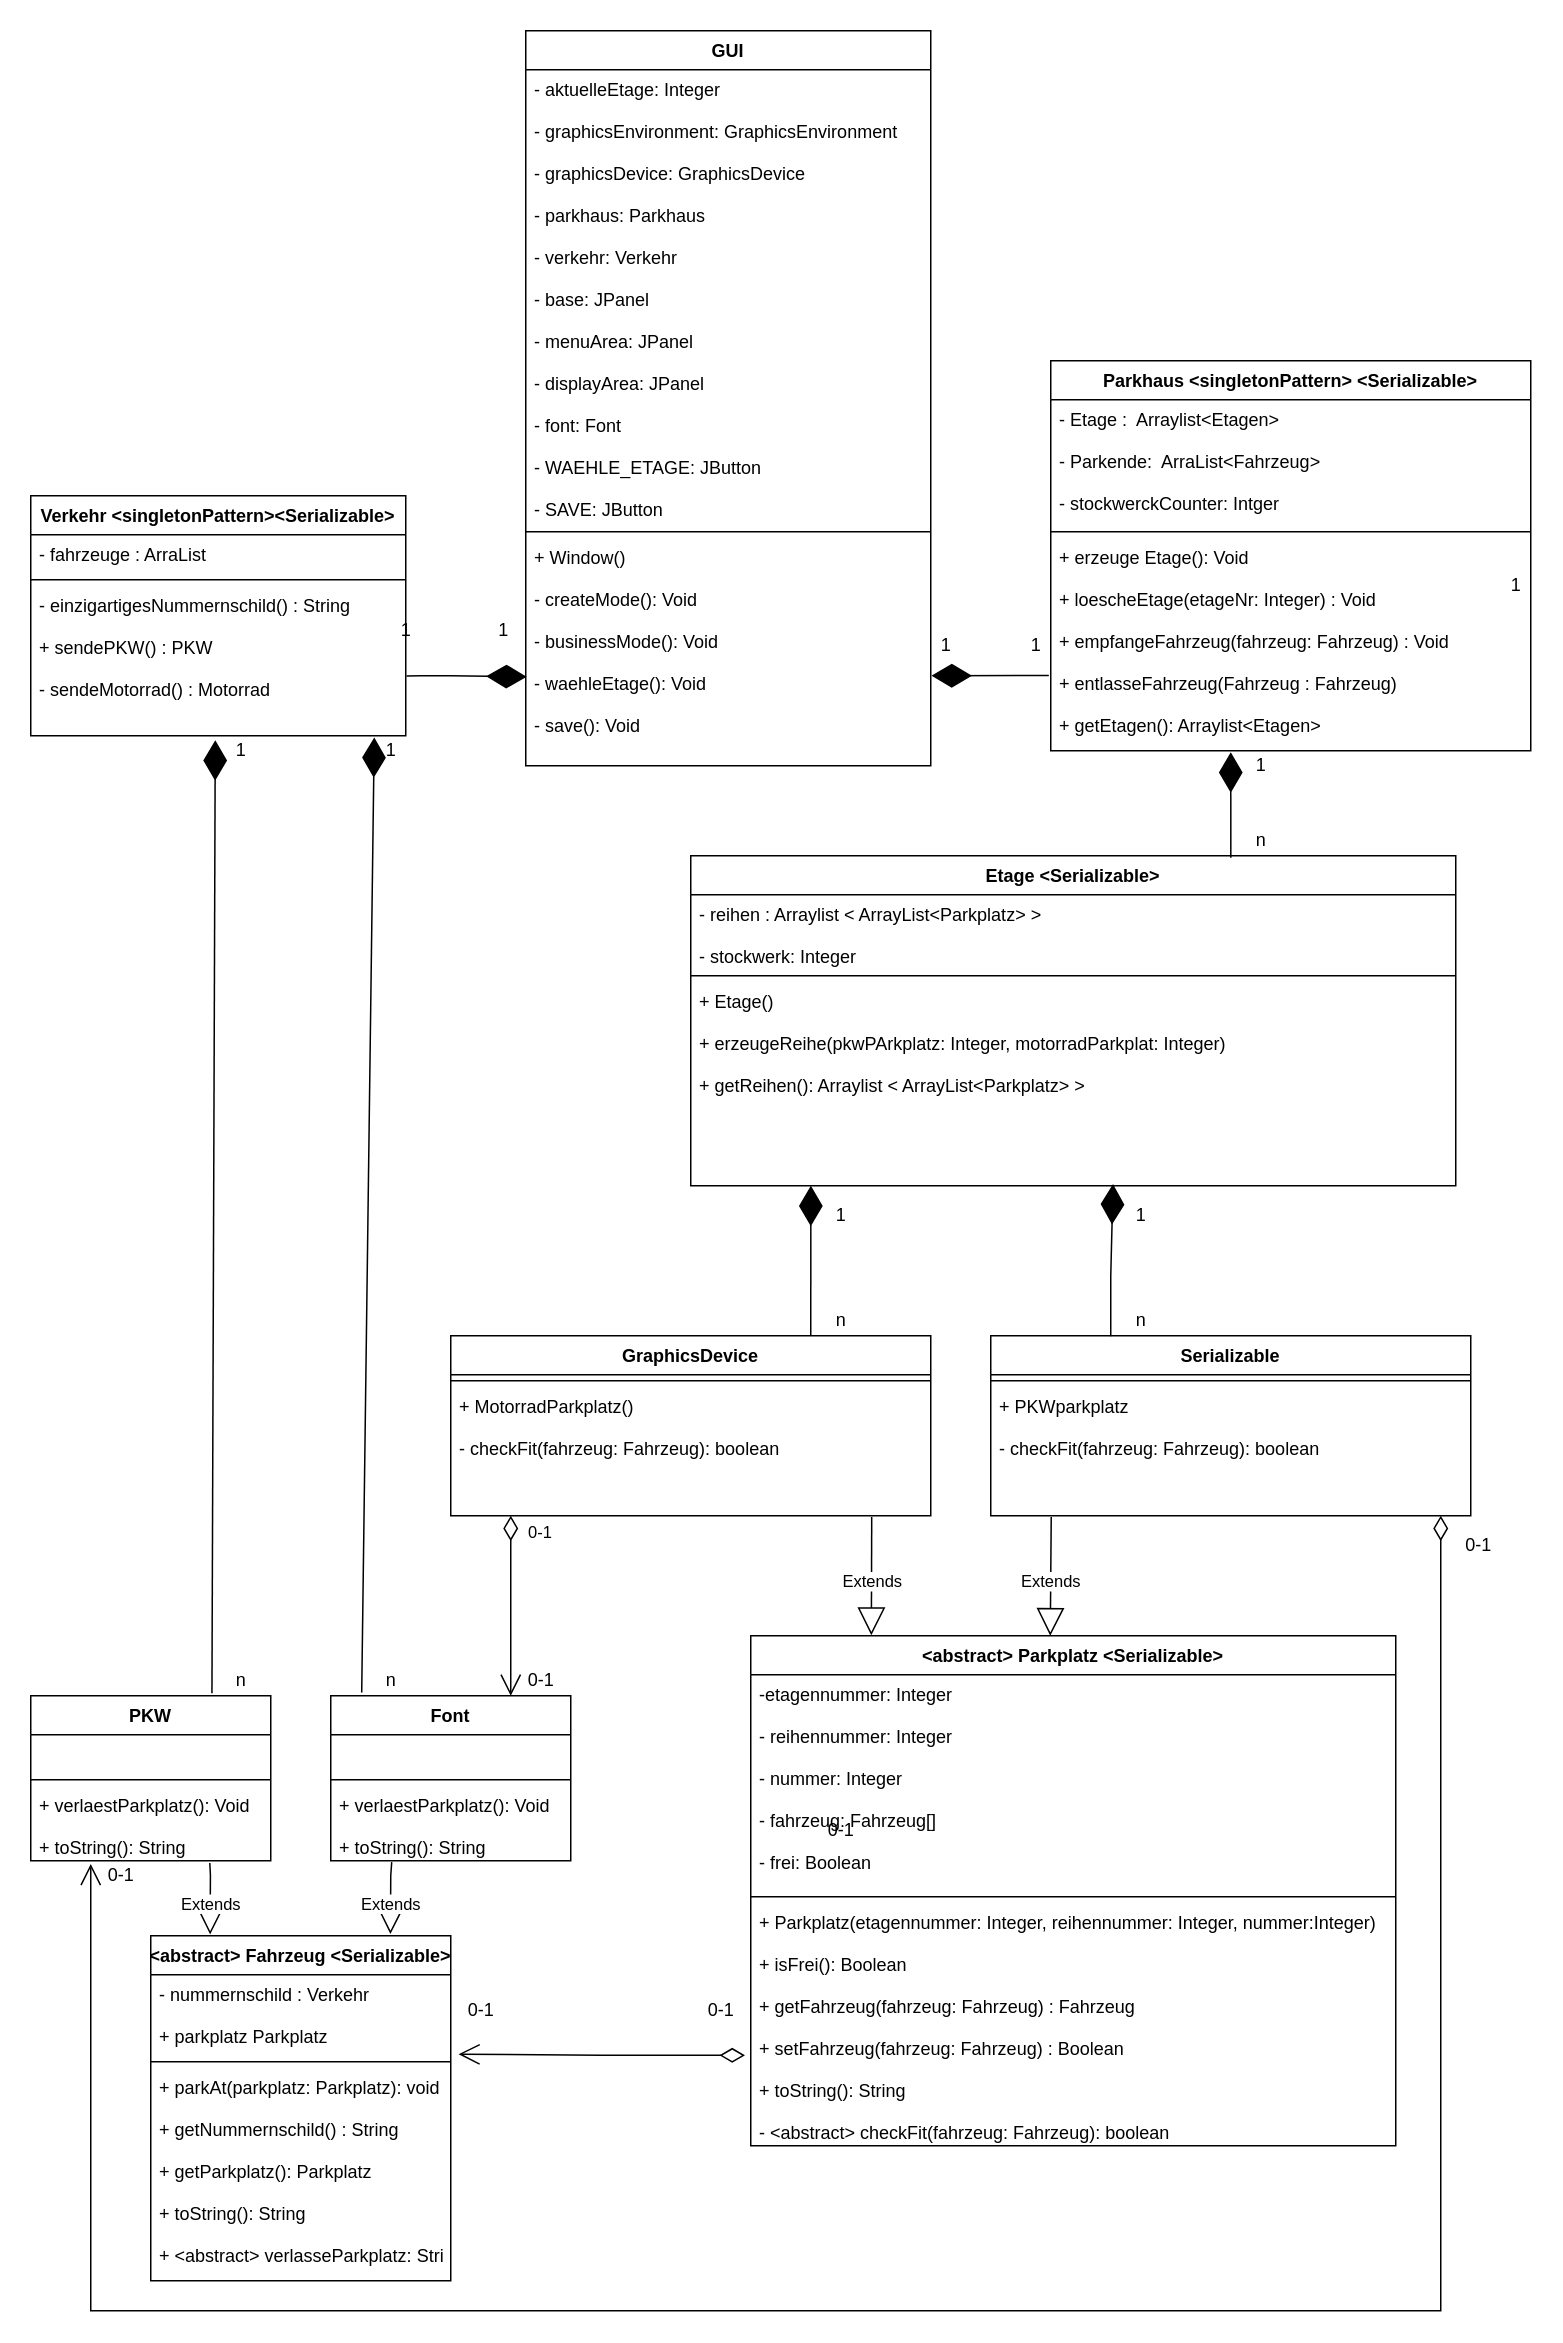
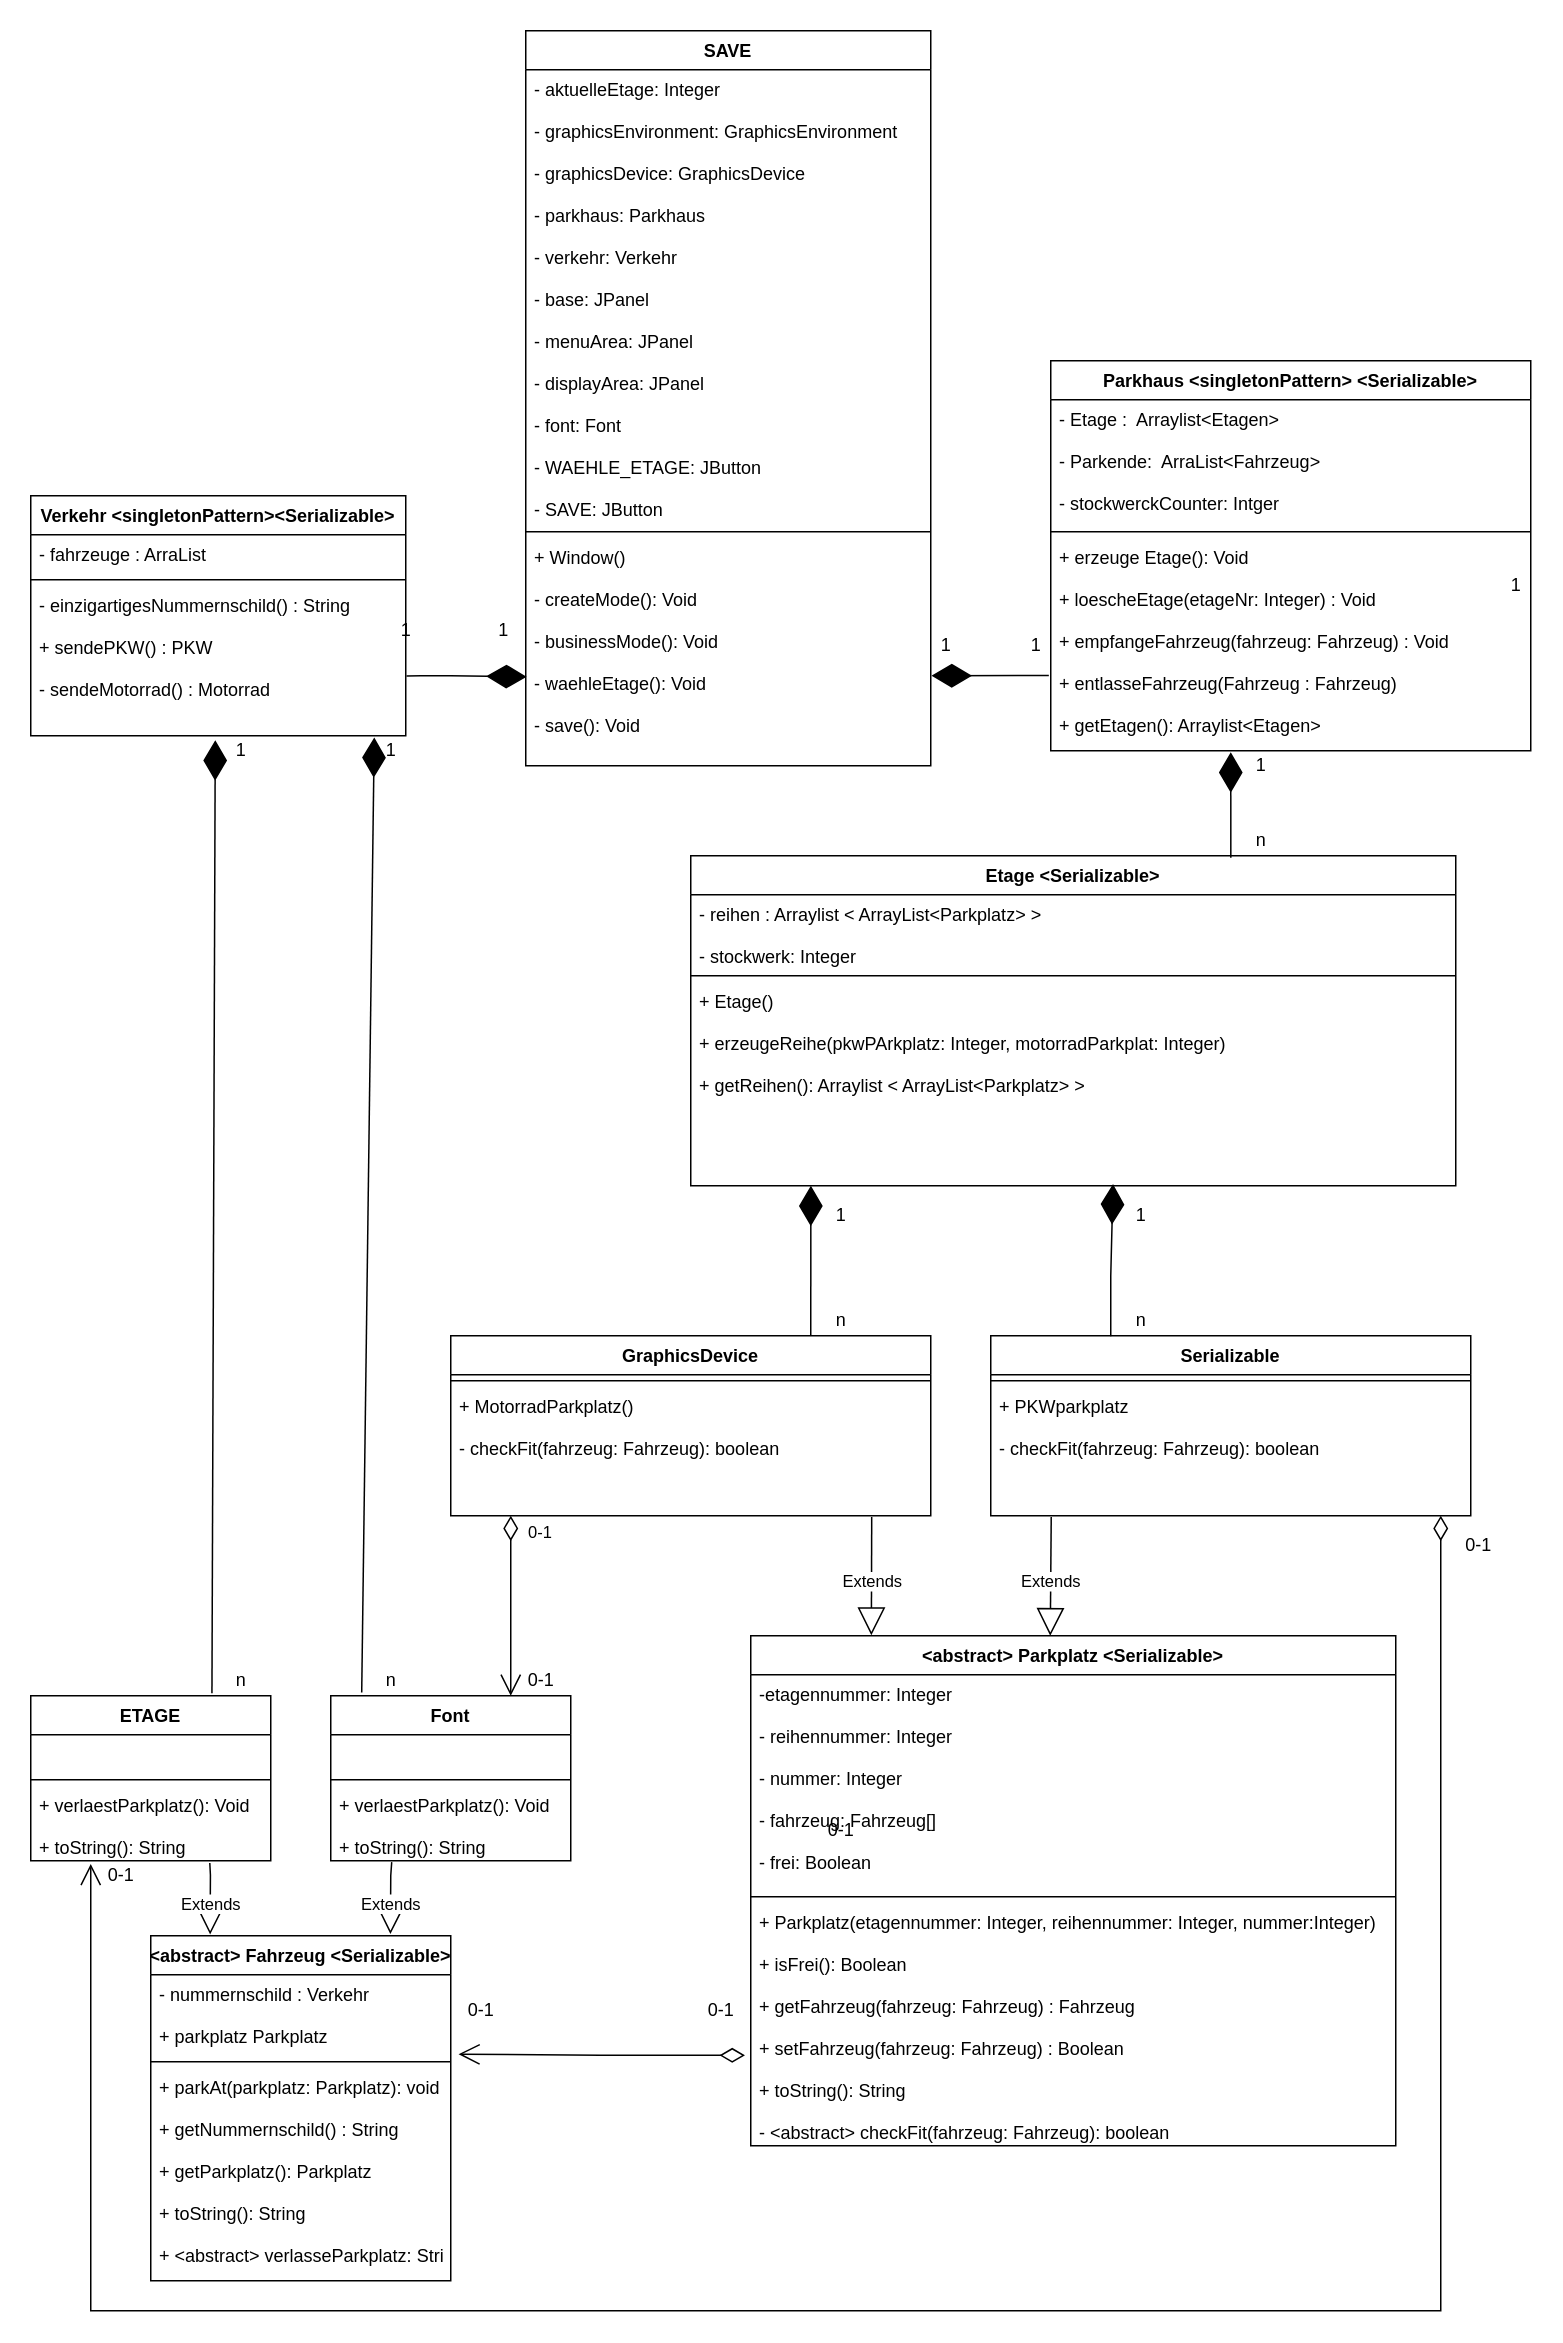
node "GUI": label "GUI" -> "SAVE"
node "PKW": label "PKW" -> "ETAGE"
